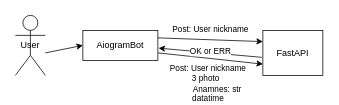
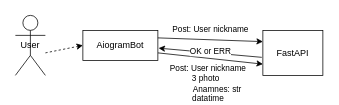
edge "User" -> "AiogramBot": style solid -> dashed
